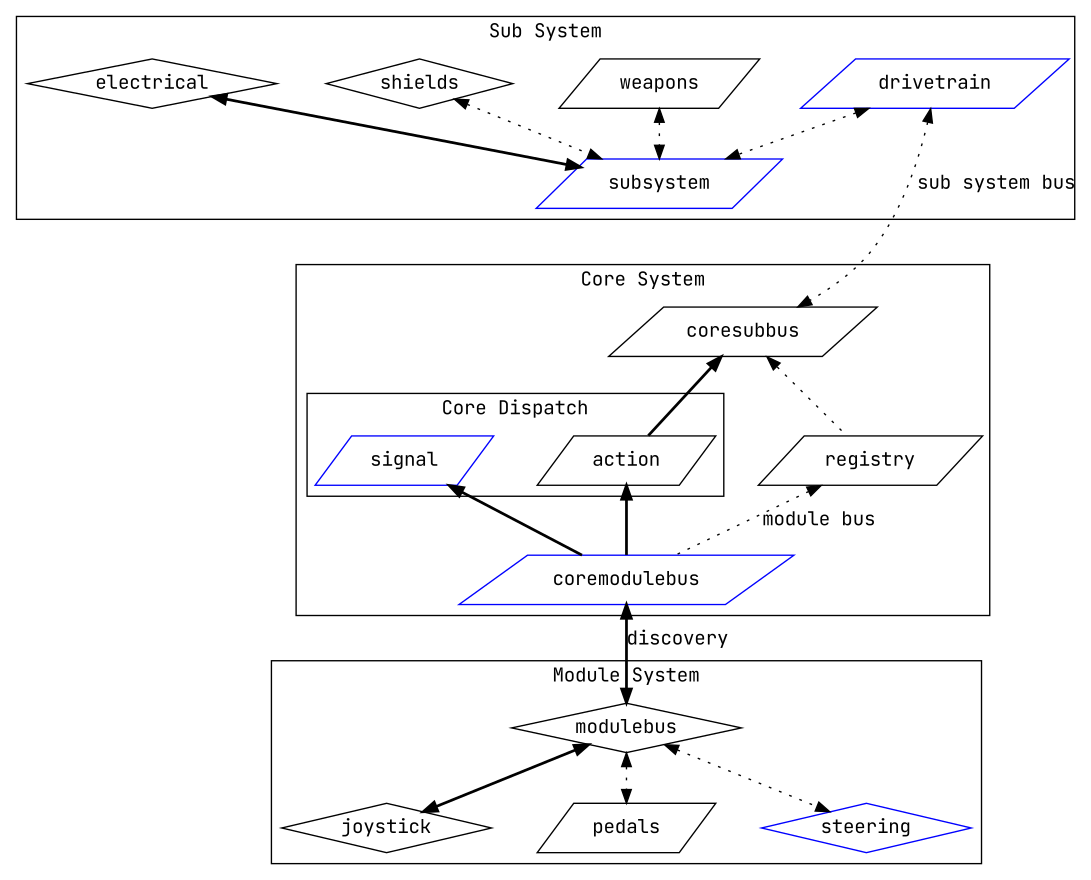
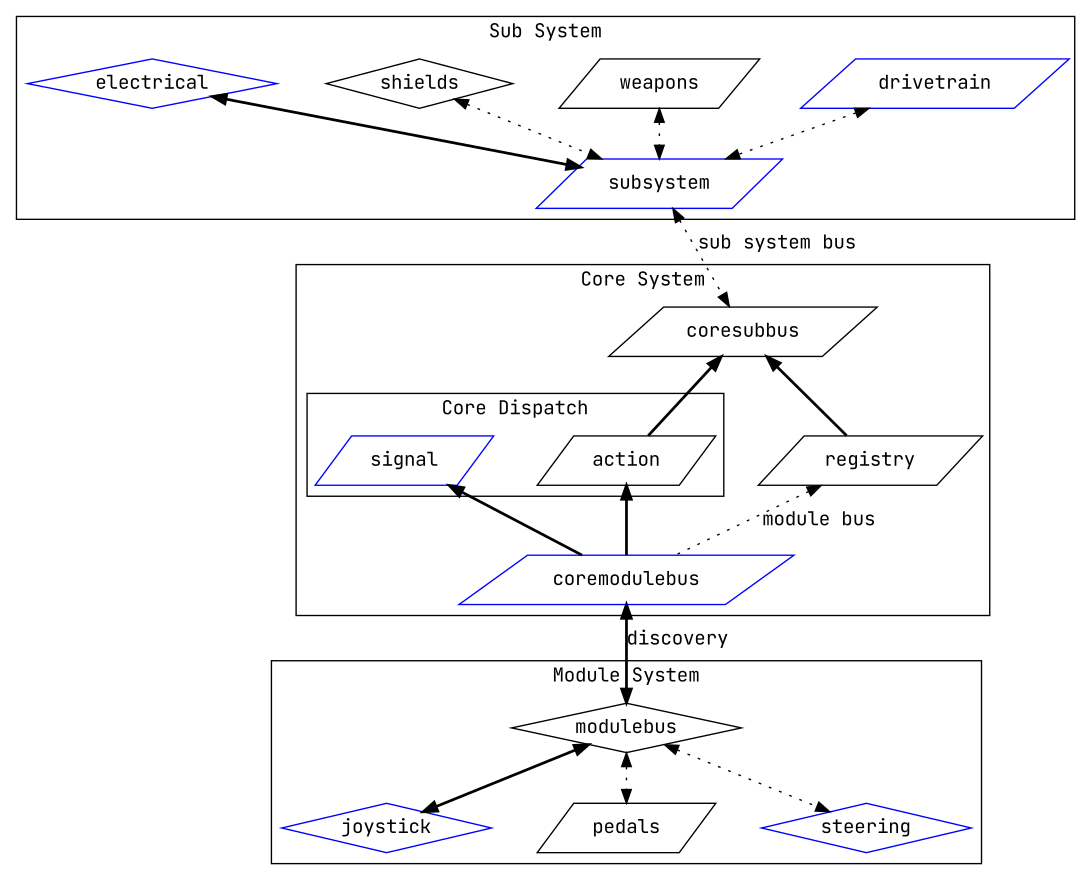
node "electrical": color black -> blue
edge "drivetrain" -- "coresubbus": now "subsystem" -- "coresubbus"
edge "coresubbus" -- "registry": style dotted -> bold
node "joystick": color black -> blue
